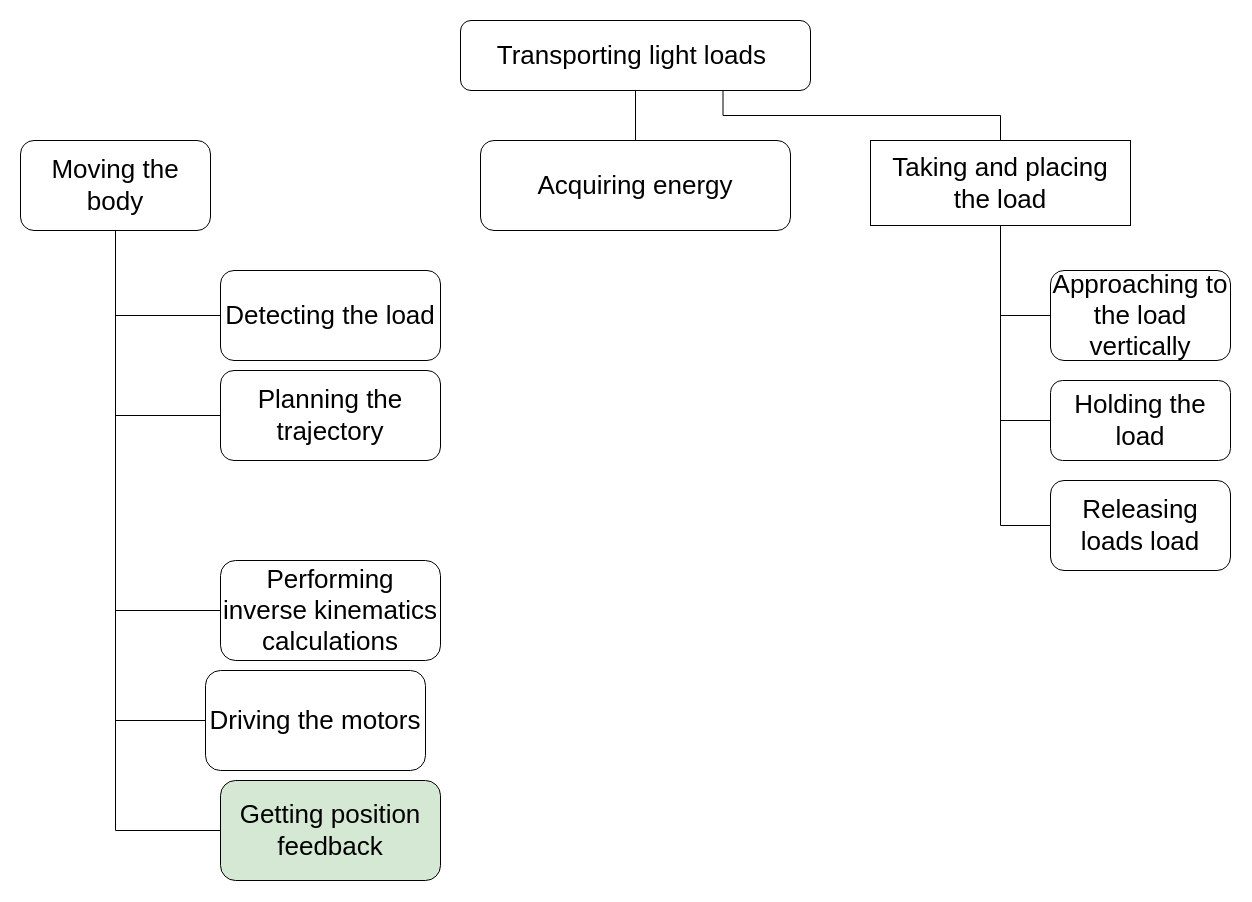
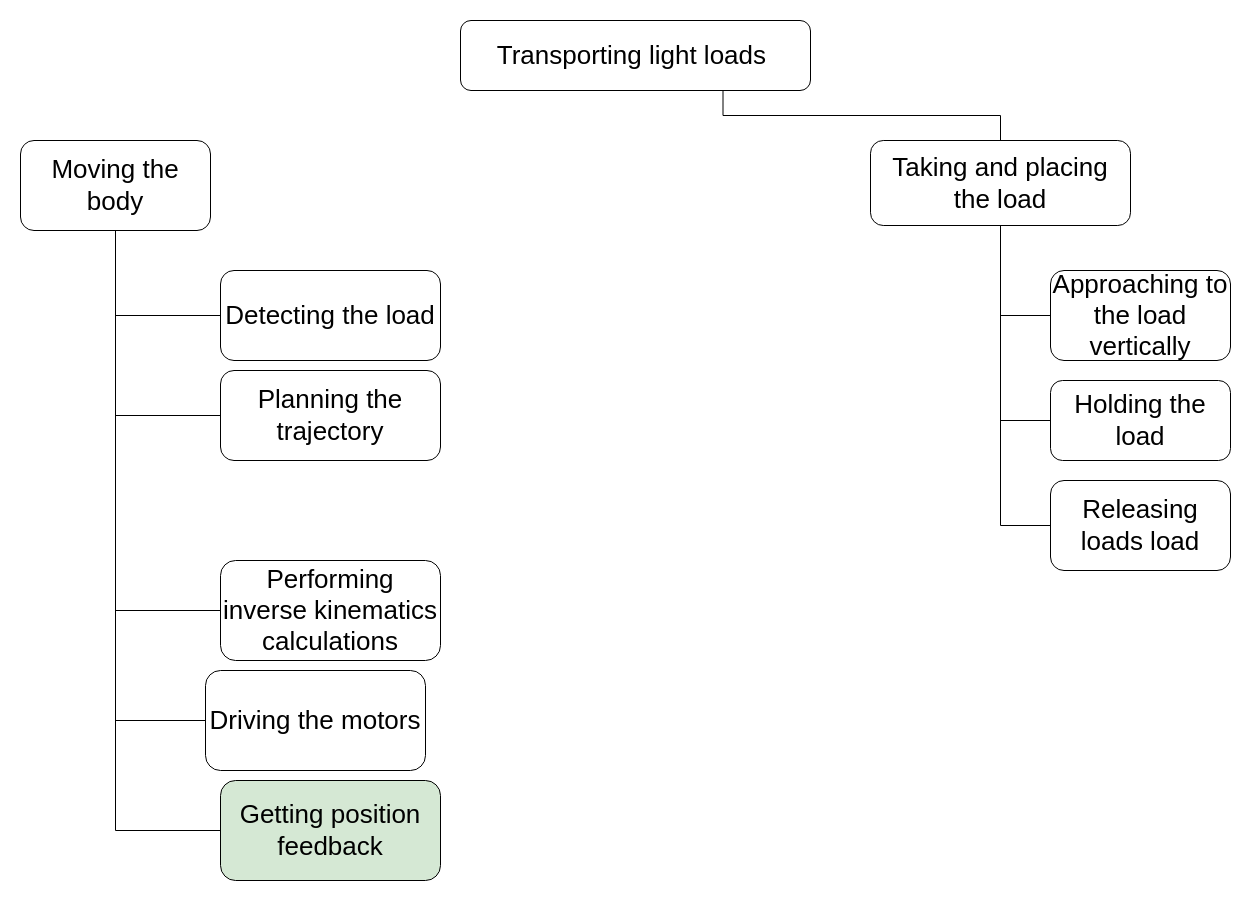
edge "Transporting light loads" -- "Acquiring energy": removed
node "Taking and placing the load": shape rectangle -> rounded rectangle
node "Acquiring energy": removed
